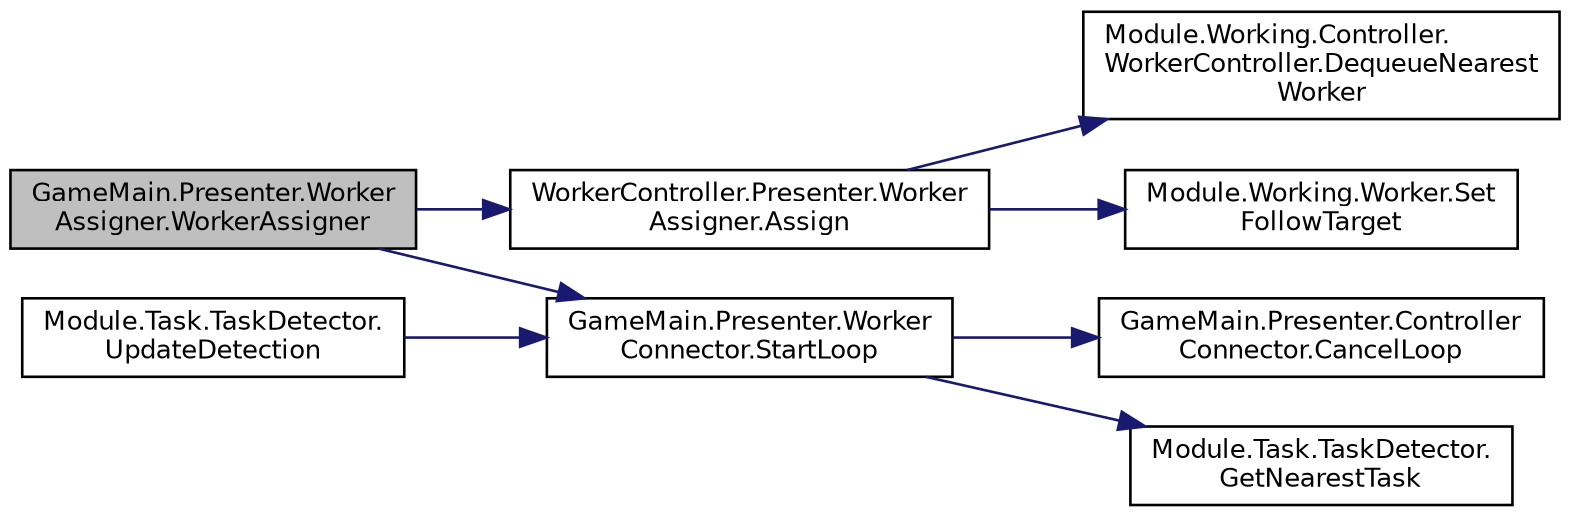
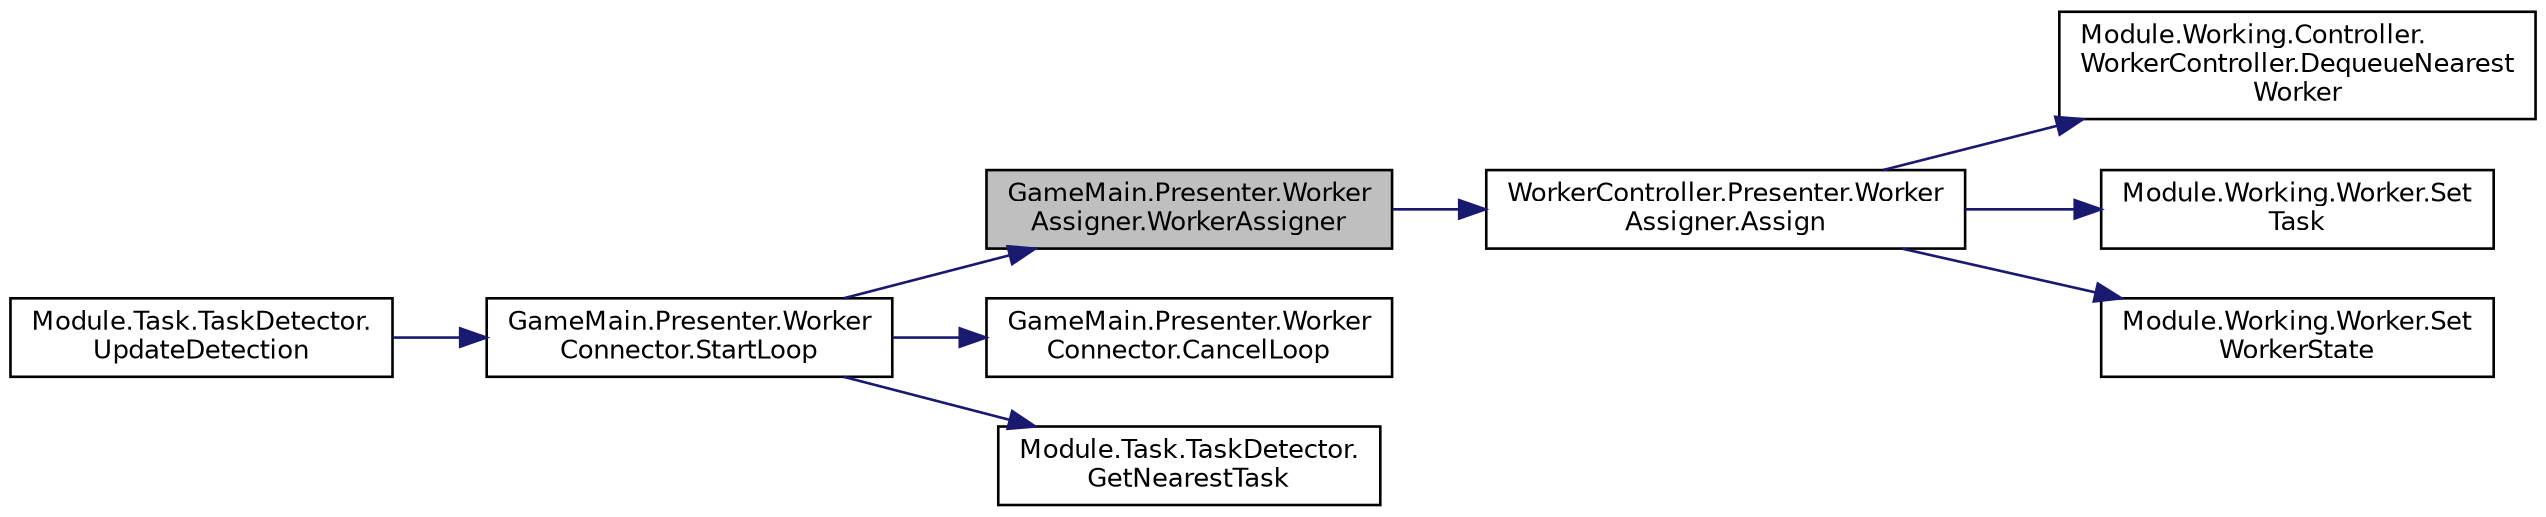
node "Module.Working.Worker.Set FollowTarget": label "Module.Working.Worker.Set FollowTarget" -> "Module.Working.Worker.Set Task"
edge "GameMain.Presenter.Worker Assigner.WorkerAssigner" -> "GameMain.Presenter.Worker Connector.StartLoop": reversed
node "GameMain.Presenter.Controller Connector.CancelLoop": label "GameMain.Presenter.Controller Connector.CancelLoop" -> "GameMain.Presenter.Worker Connector.CancelLoop"
node "Module.Working.Worker.Set WorkerState": added
